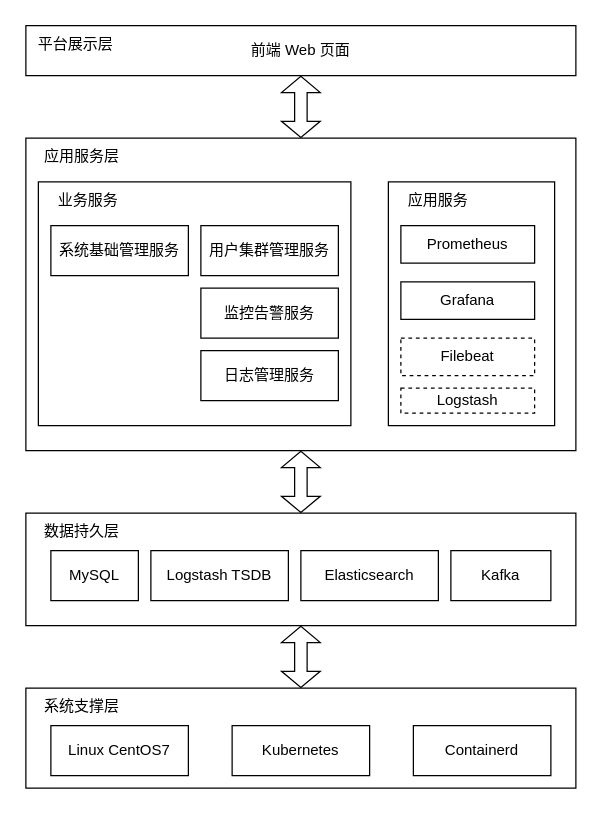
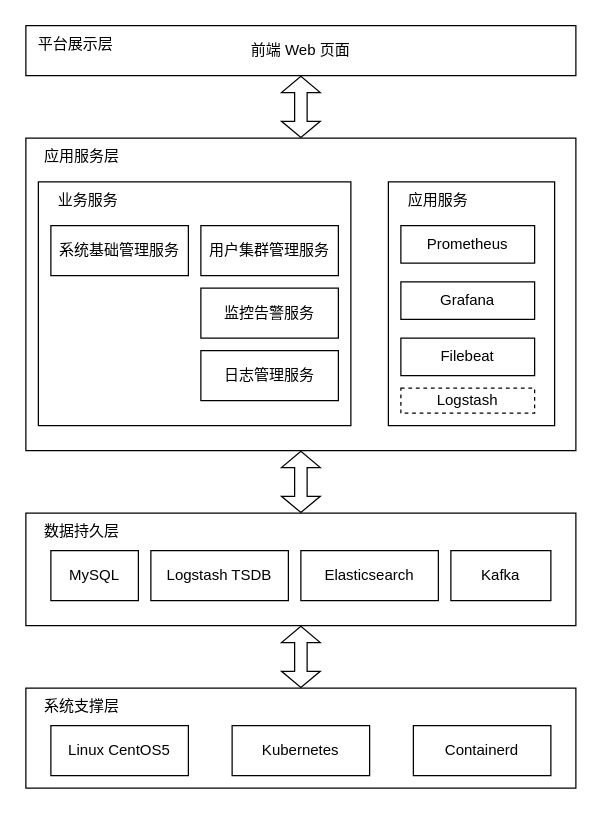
node "Filebeat": style dashed -> solid
node "Linux CentOS7": label "Linux CentOS7" -> "Linux CentOS5"
